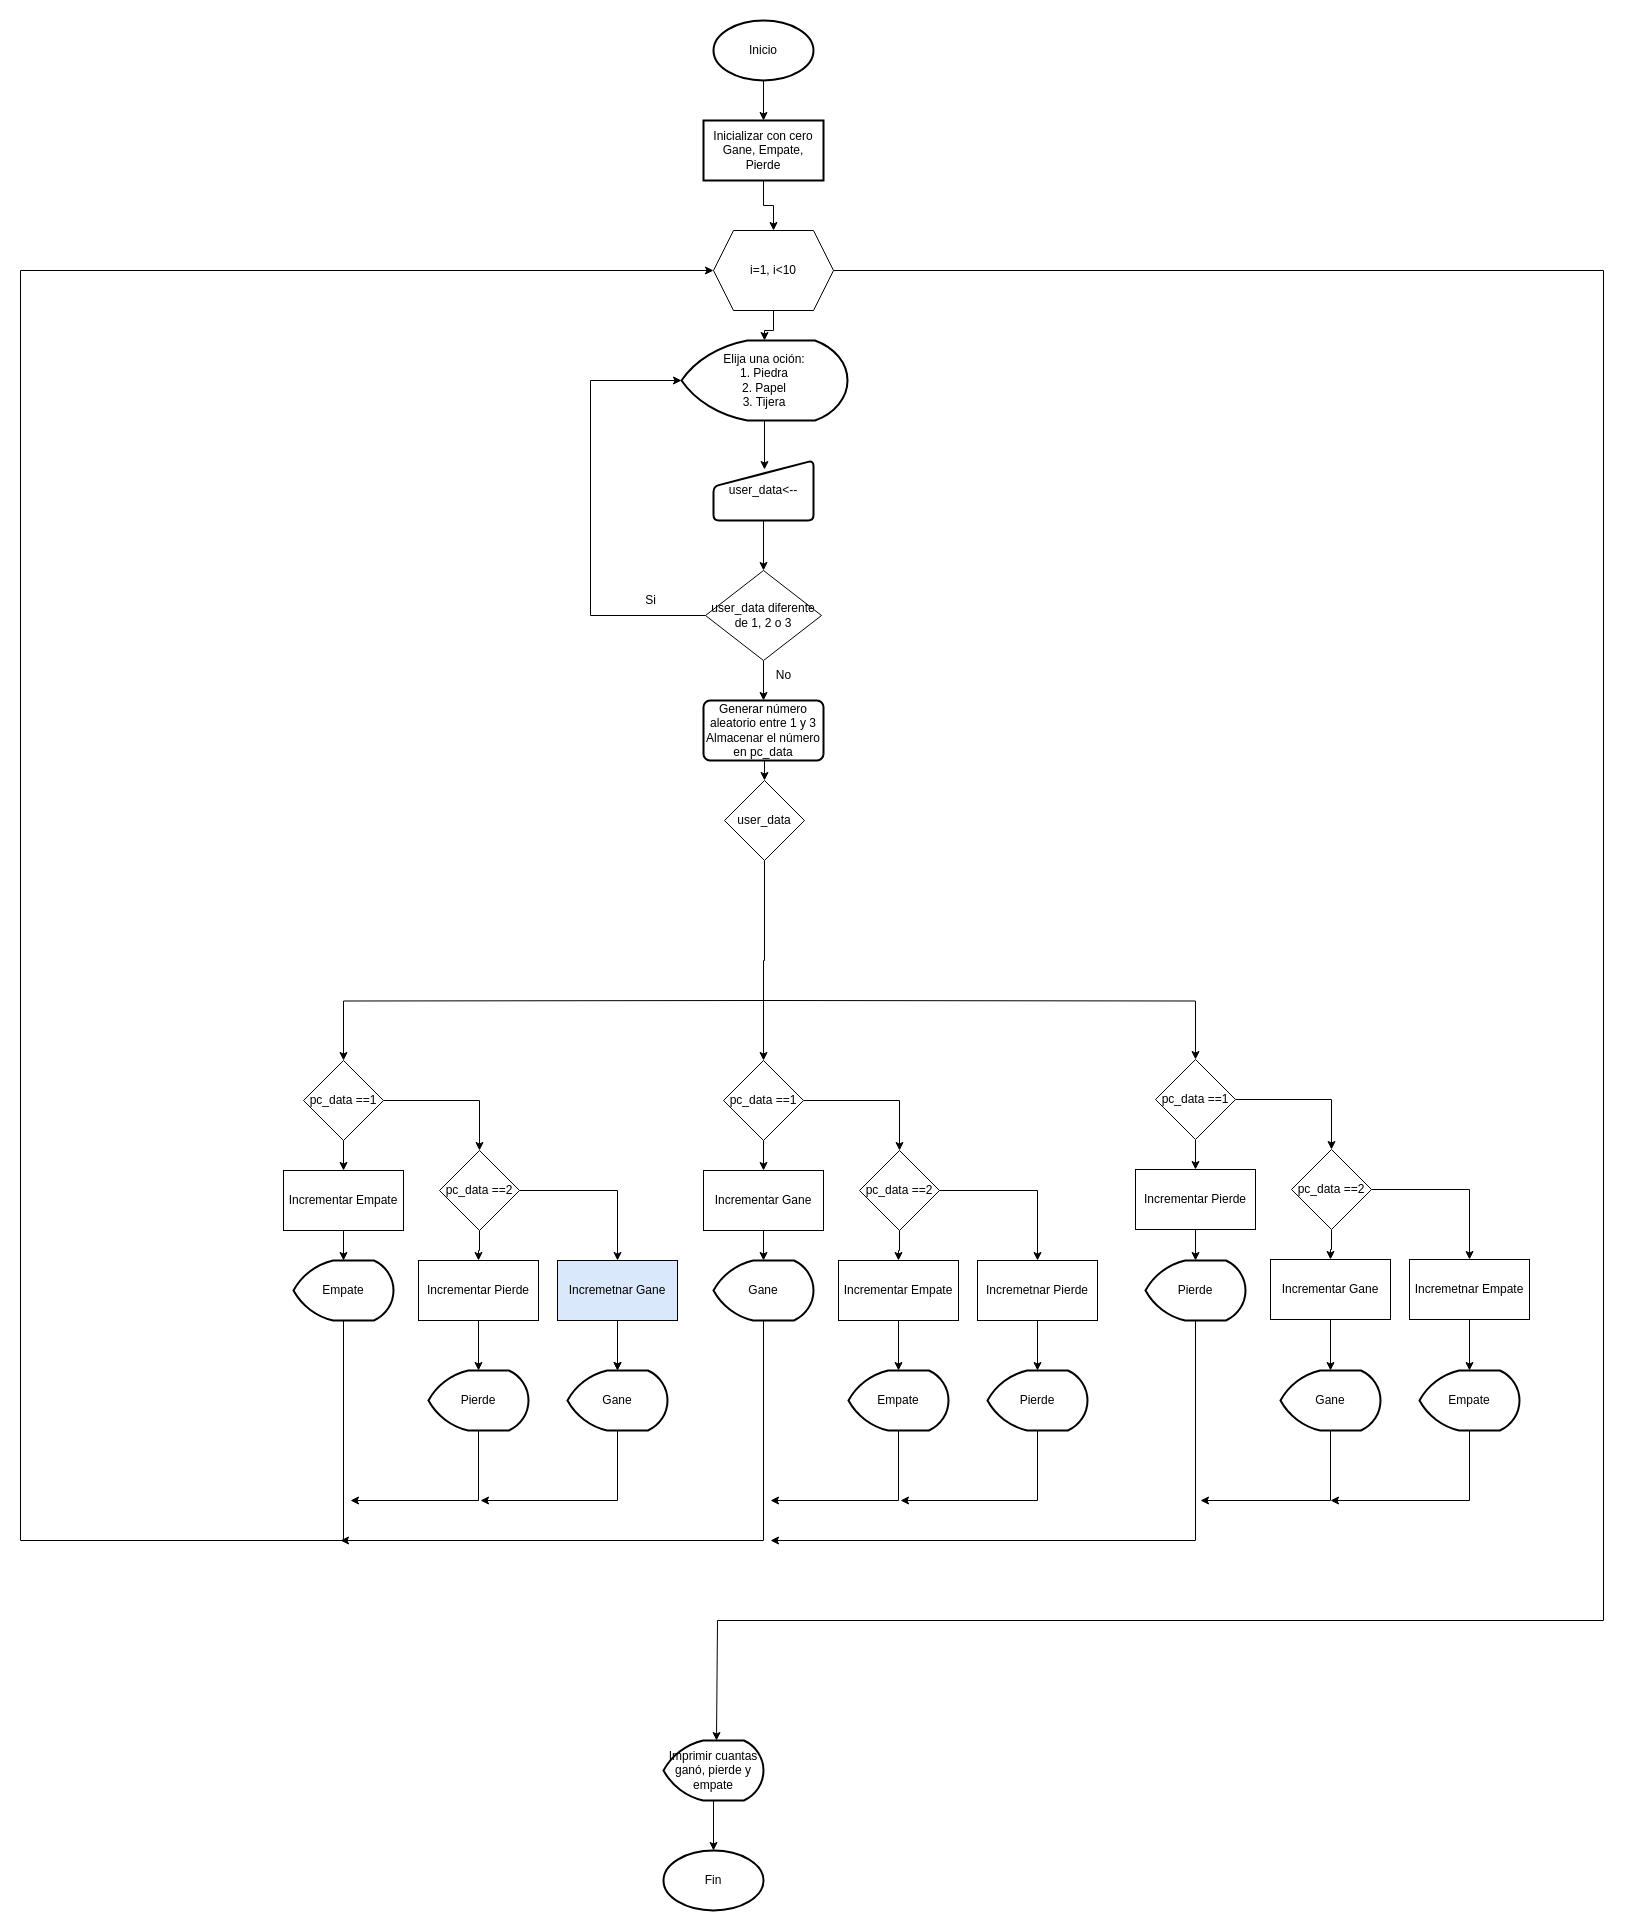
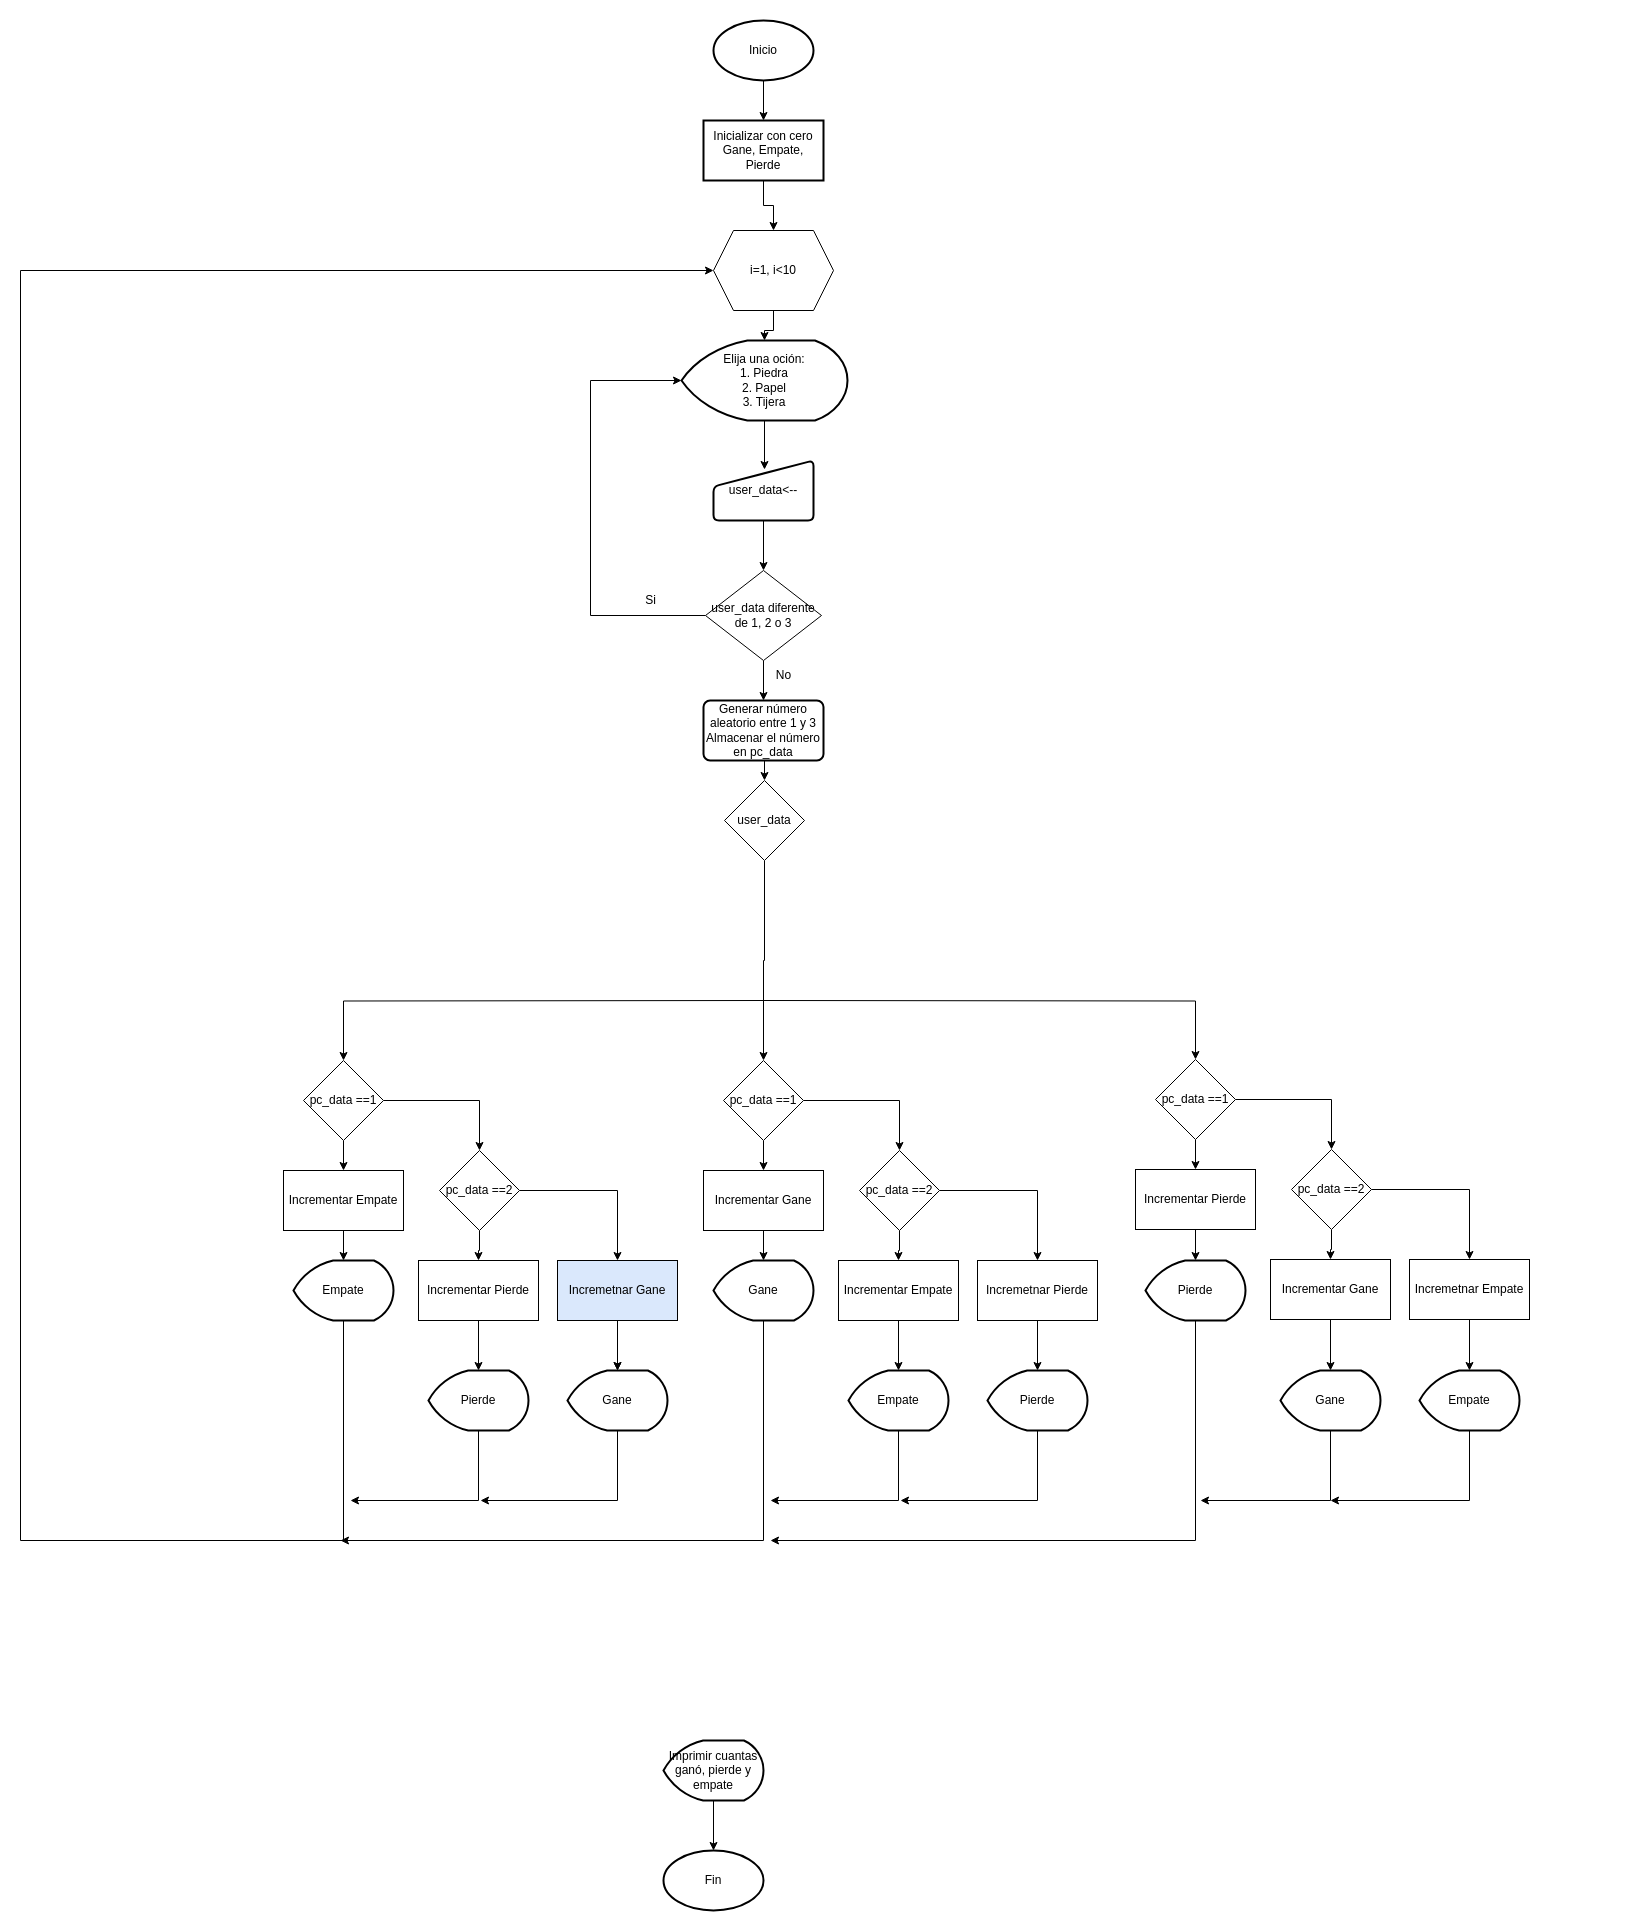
edge "i=1, i<10" -> "Imprimir cuantas ganó, pierde y empate": removed
